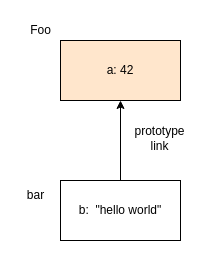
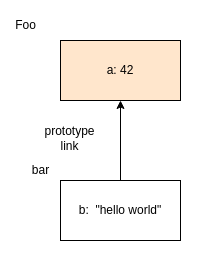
node "Foo": moved (41, 31) -> (26, 26)
node "prototype link": moved (160, 139) -> (70, 139)
node "bar": moved (36, 196) -> (41, 171)
